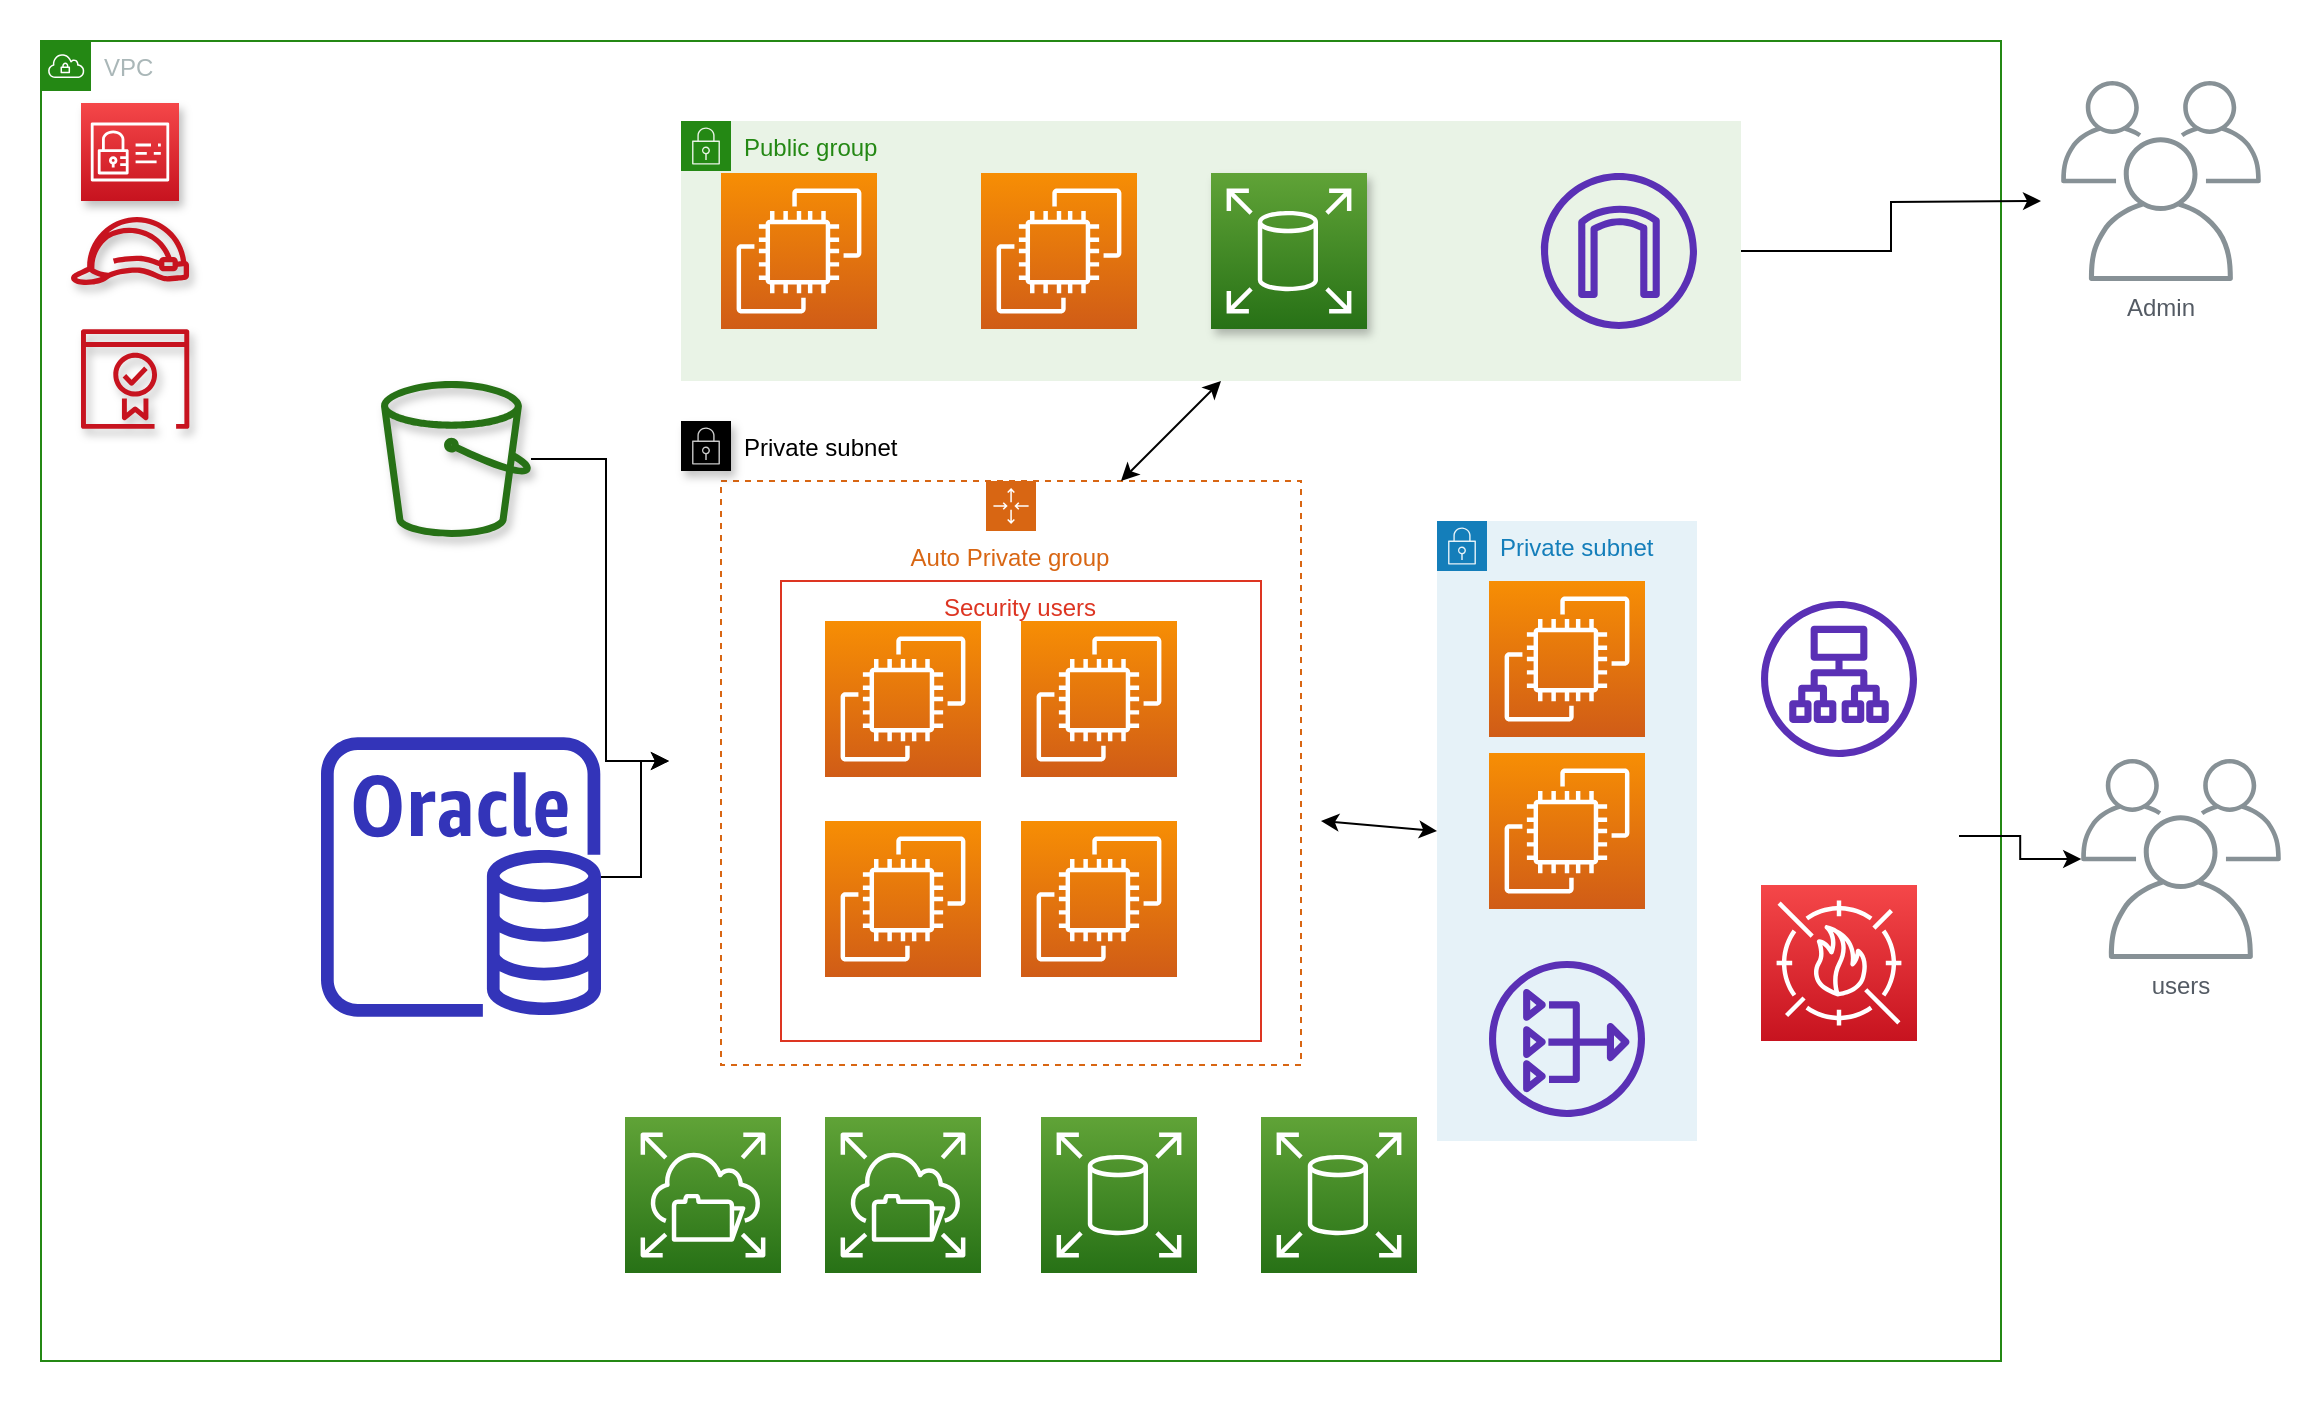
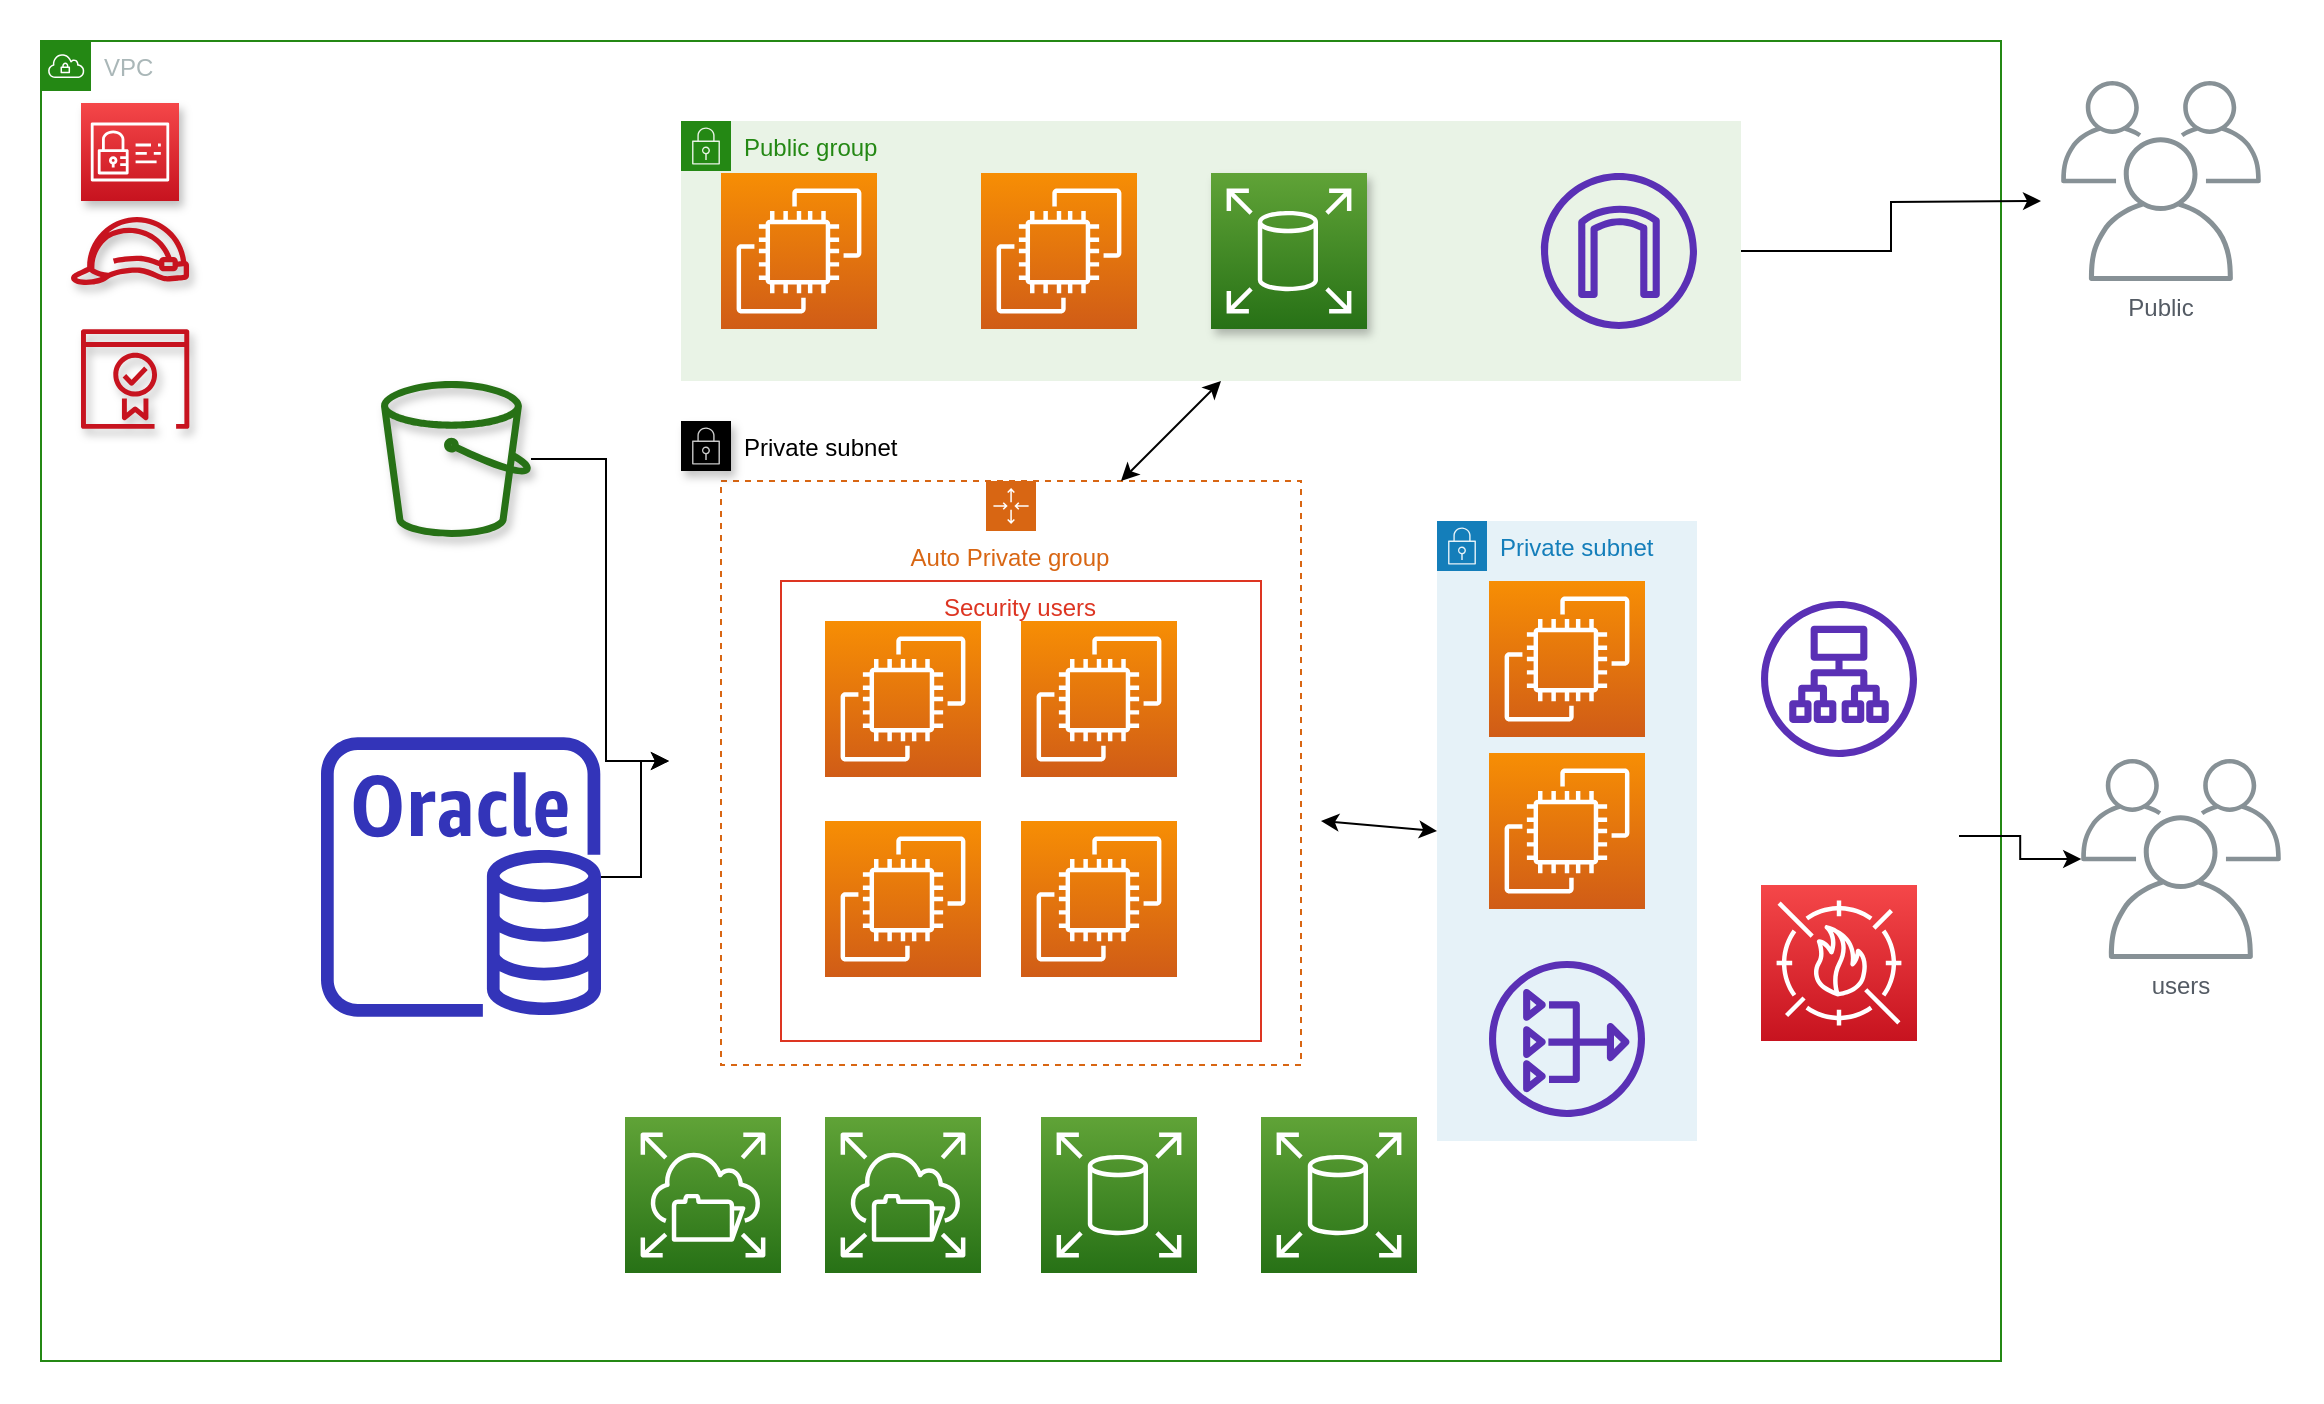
node "Admin": label "Admin" -> "Public"
